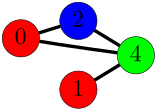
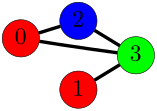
node "4": label "4" -> "3"
